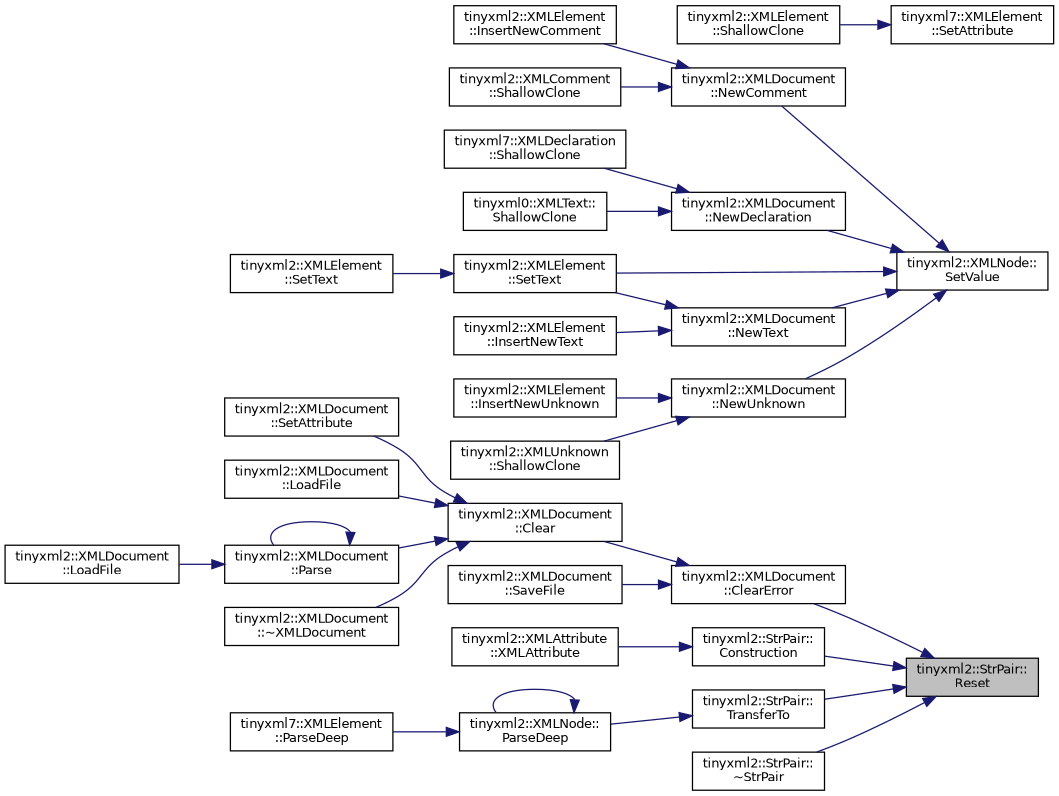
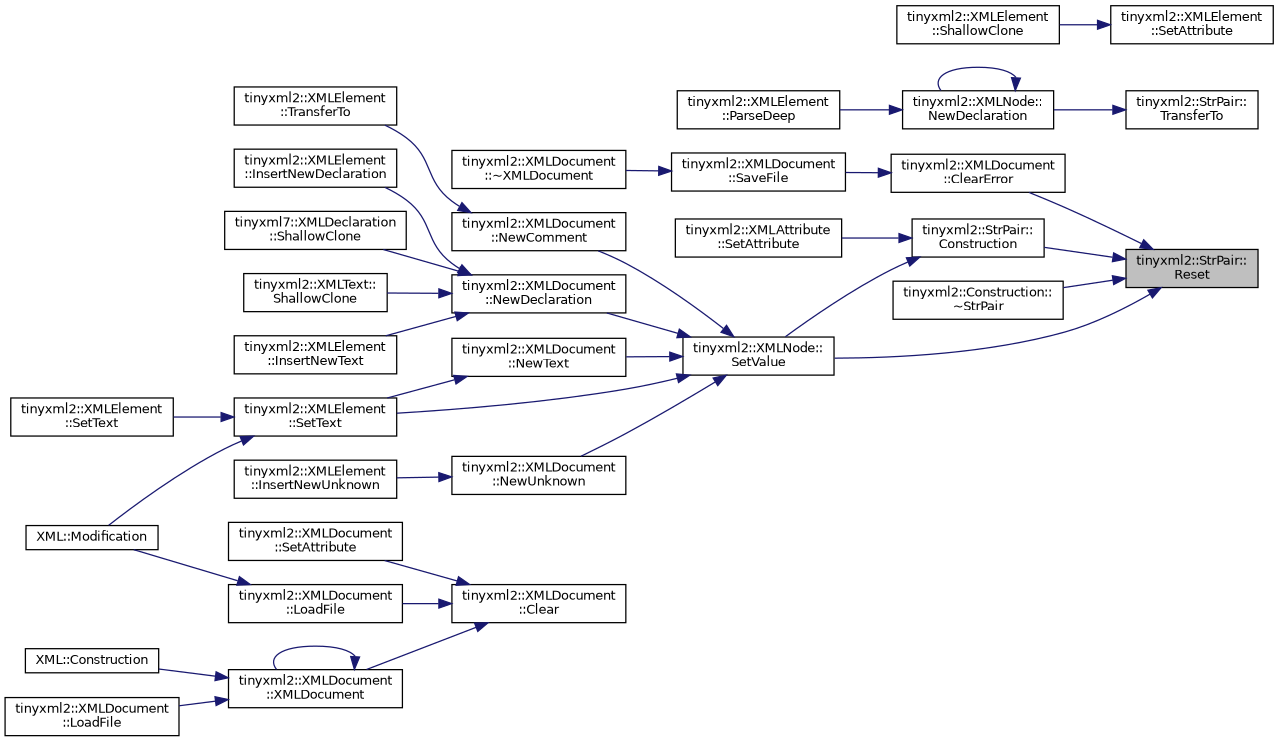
node "tinyxml2::XMLElement ::InsertNewComment": label "tinyxml2::XMLElement ::InsertNewComment" -> "tinyxml2::XMLElement ::TransferTo"
node "tinyxml7::XMLElement ::SetAttribute": label "tinyxml7::XMLElement ::SetAttribute" -> "tinyxml2::XMLElement ::SetAttribute"
node "tinyxml2::XMLComment ::ShallowClone": removed
node "tinyxml2::XMLElement ::InsertNewDeclaration": added
node "tinyxml0::XMLText:: ShallowClone": label "tinyxml0::XMLText:: ShallowClone" -> "tinyxml2::XMLText:: ShallowClone"
edge "tinyxml2::XMLNode:: SetValue" -> "tinyxml2::StrPair:: Construction": added
edge "tinyxml2::XMLElement ::InsertNewText" -> "tinyxml2::XMLDocument ::NewText": now "tinyxml2::XMLElement ::InsertNewText" -> "tinyxml2::XMLDocument ::NewDeclaration"
node "tinyxml2::XMLUnknown ::ShallowClone": removed
node "XML::Modification": added
edge "tinyxml2::XMLDocument ::Clear" -> "tinyxml2::XMLDocument ::ClearError": removed
node "tinyxml2::XMLDocument ::Parse": label "tinyxml2::XMLDocument ::Parse" -> "tinyxml2::XMLDocument ::XMLDocument"
edge "tinyxml2::XMLDocument ::~XMLDocument" -> "tinyxml2::XMLDocument ::Clear": now "tinyxml2::XMLDocument ::~XMLDocument" -> "tinyxml2::XMLDocument ::SaveFile"
node "tinyxml2::XMLAttribute ::XMLAttribute": label "tinyxml2::XMLAttribute ::XMLAttribute" -> "tinyxml2::XMLAttribute ::SetAttribute"
node "XML::Construction": added
edge "tinyxml2::StrPair:: TransferTo" -> "tinyxml2::StrPair:: Reset": now "tinyxml2::XMLNode:: SetValue" -> "tinyxml2::StrPair:: Reset"
node "tinyxml7::XMLElement ::ParseDeep": label "tinyxml7::XMLElement ::ParseDeep" -> "tinyxml2::XMLElement ::ParseDeep"
node "tinyxml2::XMLNode:: ParseDeep": label "tinyxml2::XMLNode:: ParseDeep" -> "tinyxml2::XMLNode:: NewDeclaration"
node "tinyxml2::StrPair:: ~StrPair": label "tinyxml2::StrPair:: ~StrPair" -> "tinyxml2::Construction:: ~StrPair"
